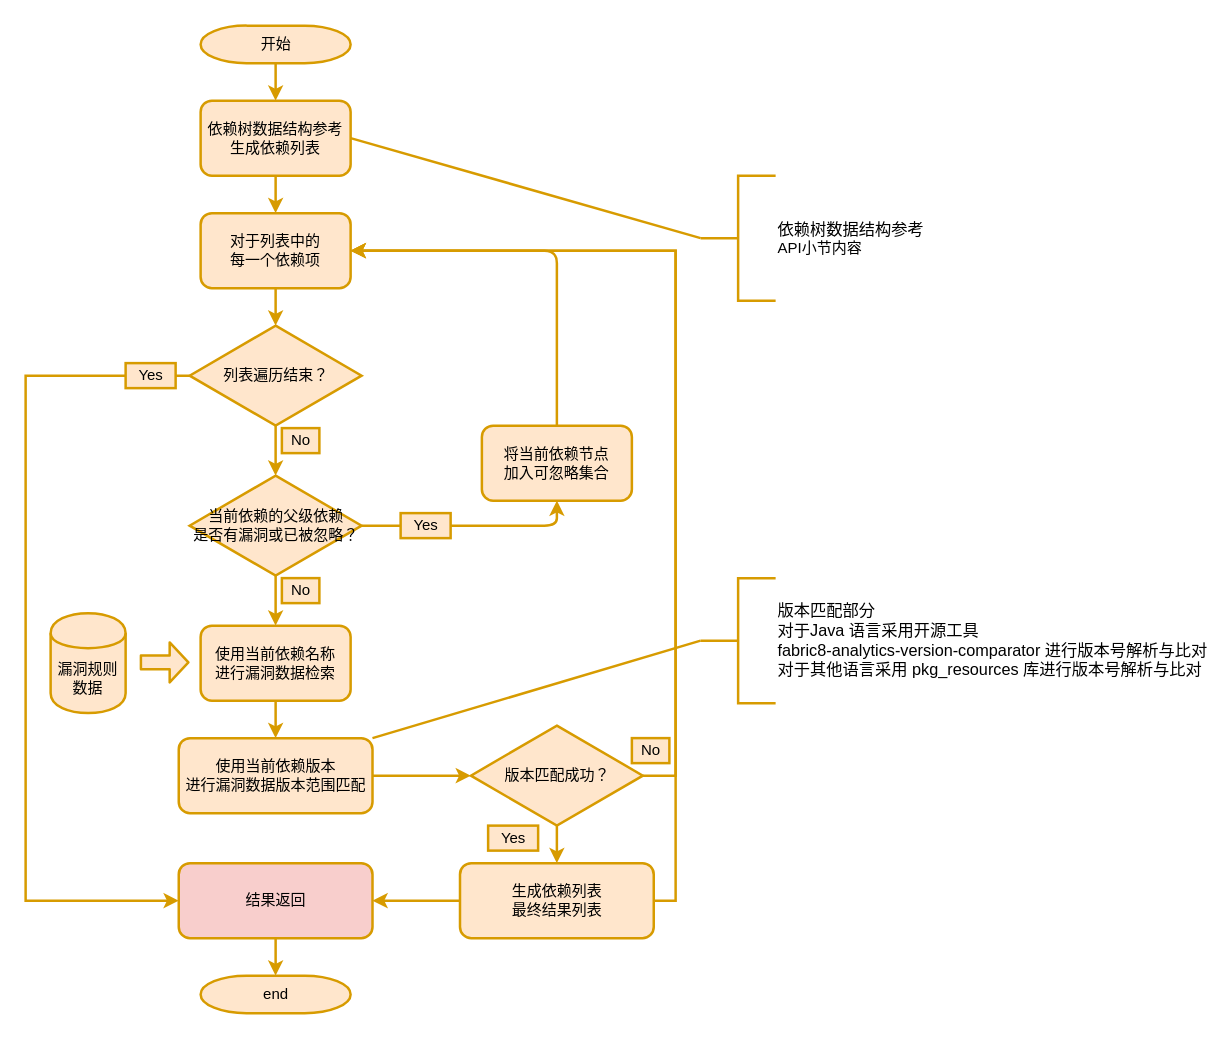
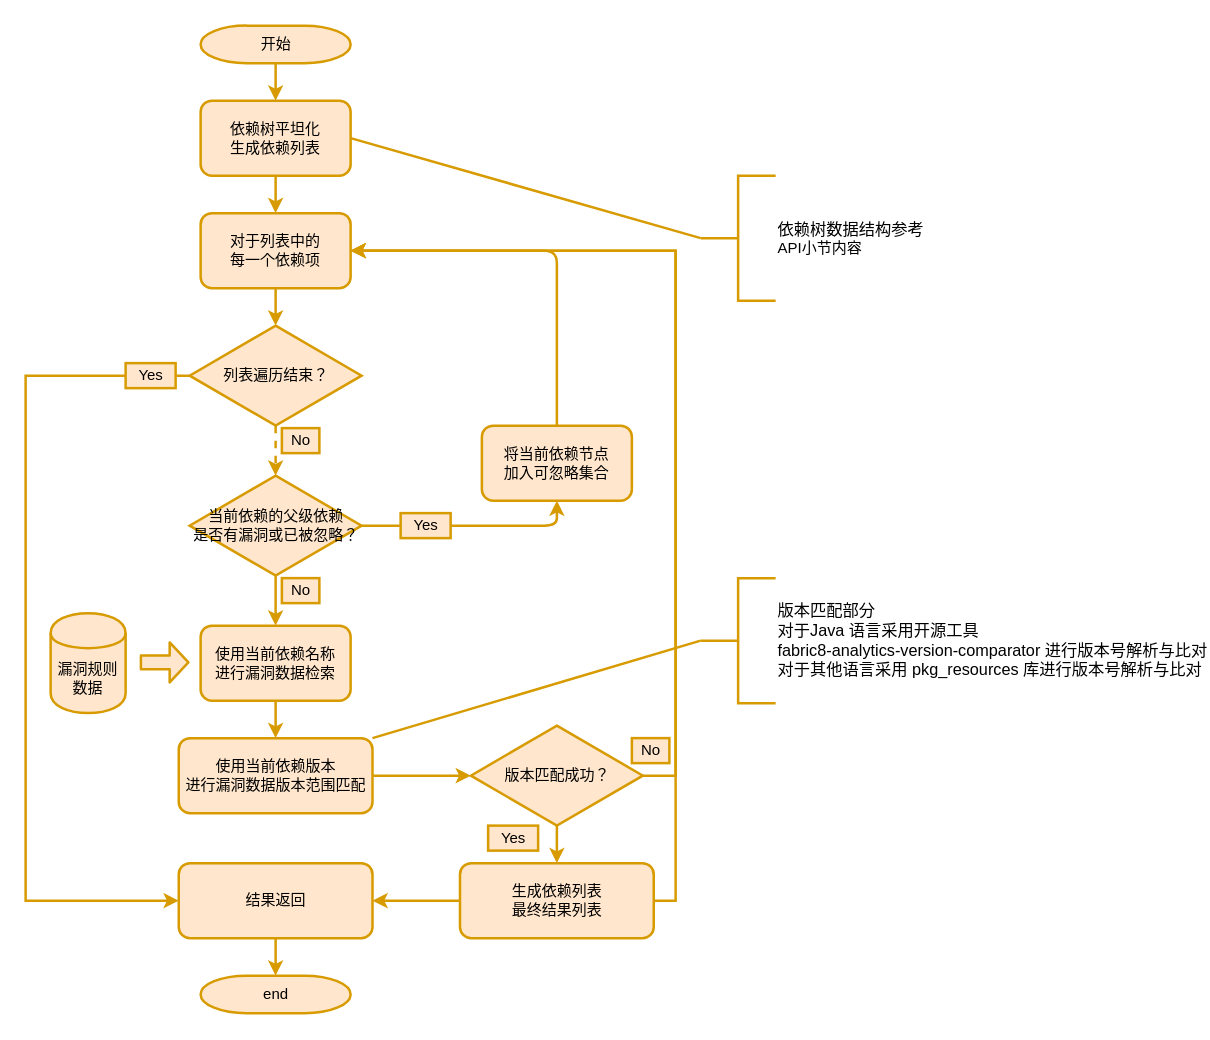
node "依赖树数据结构参考 生成依赖列表": label "依赖树数据结构参考 生成依赖列表" -> "依赖树平坦化 生成依赖列表"
edge "列表遍历结束？" -> "当前依赖的父级依赖 是否有漏洞或已被忽略？": style solid -> dashed
node "结果返回": fillcolor #f8cecc -> #ffe6cc
